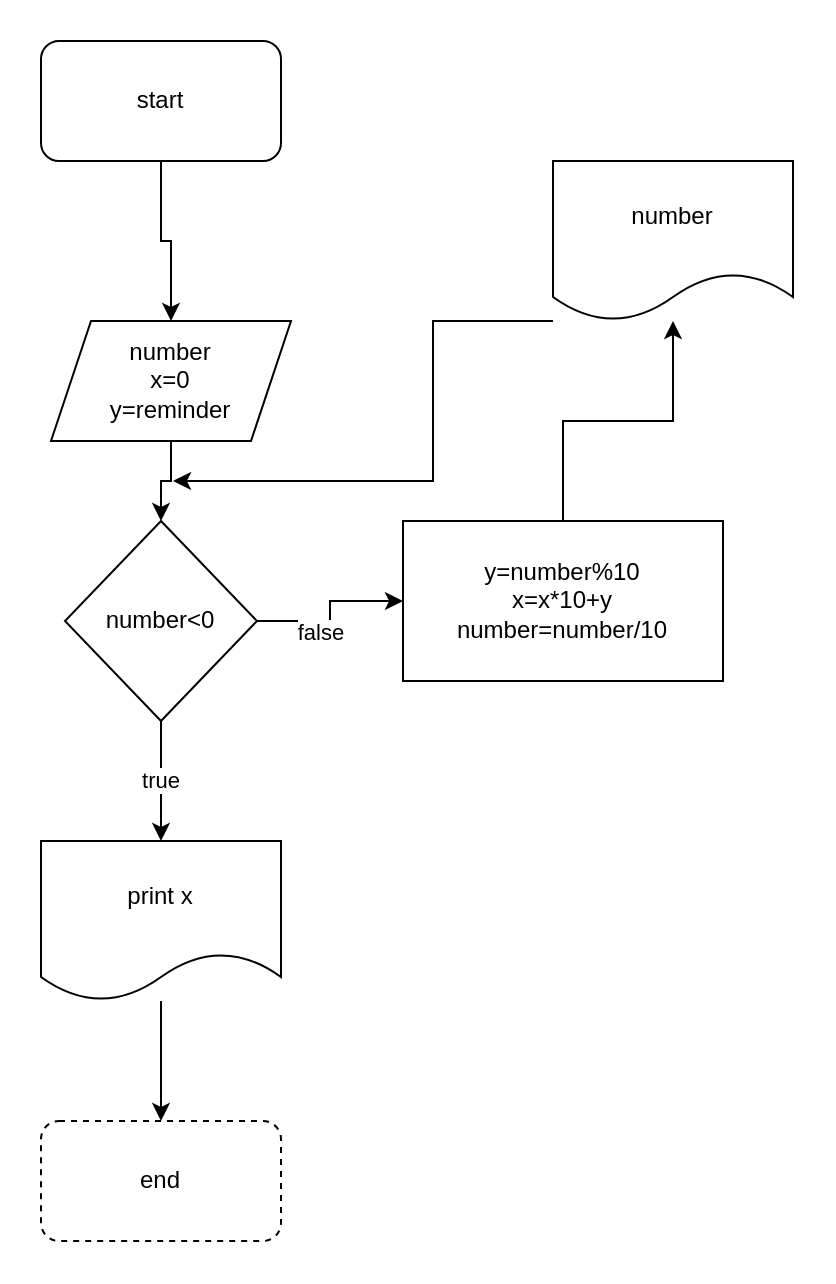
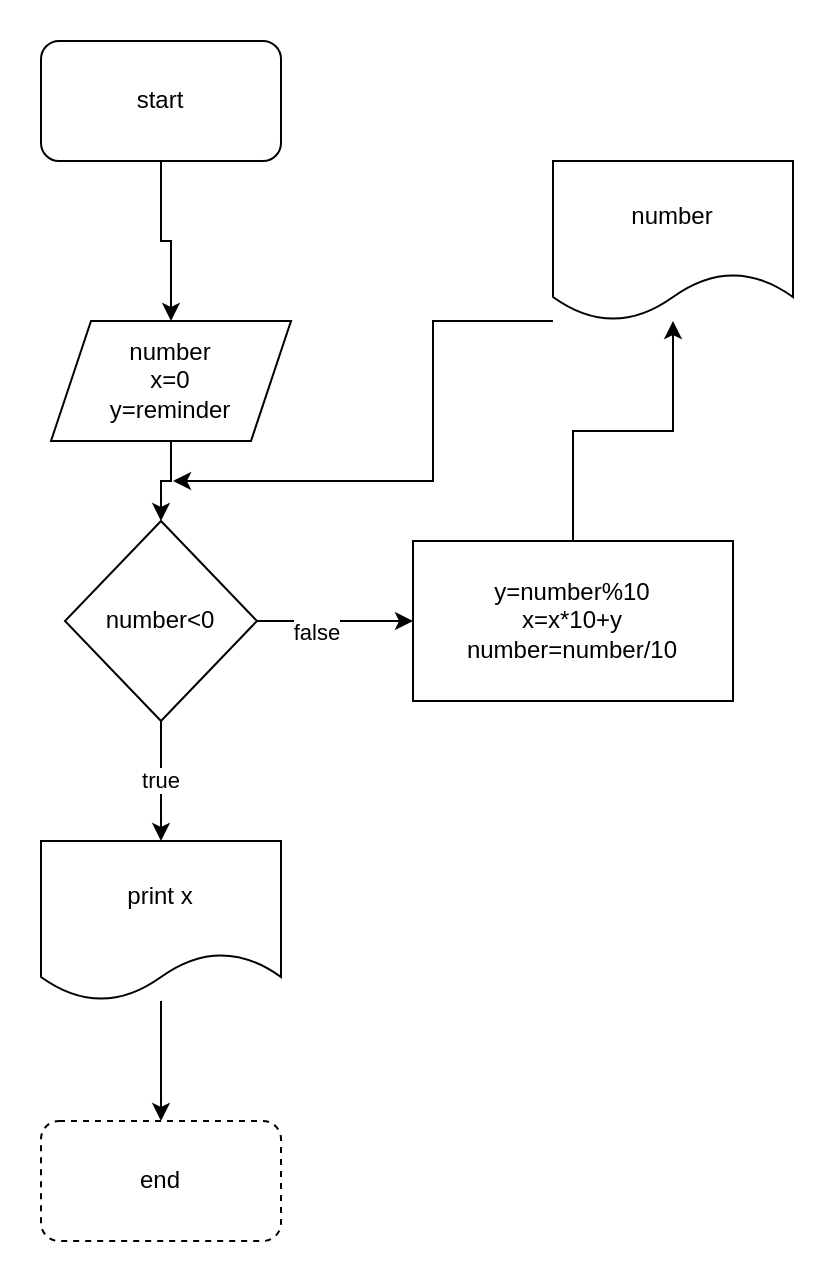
node "y=number%10 x=x*10+y number=number/10": moved (563, 601) -> (573, 621)
